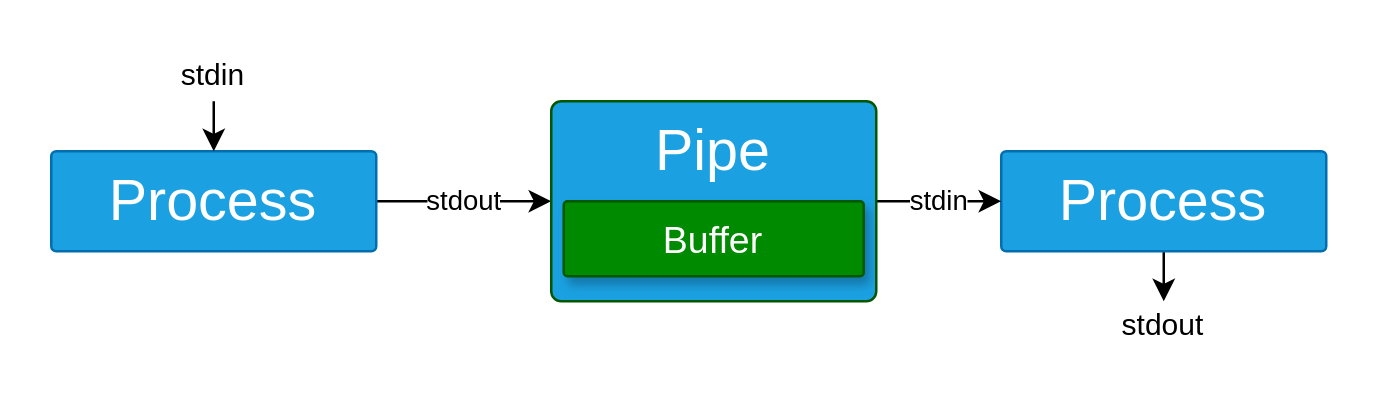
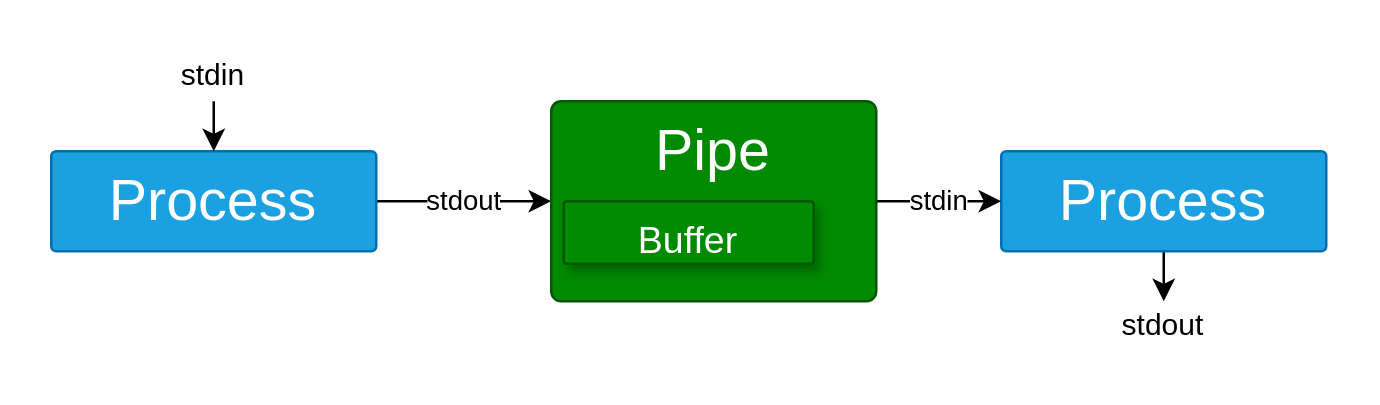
node "Pipe": fillcolor #1ba1e2 -> #008a00
node "Buffer": size 300x75 -> 250x63
